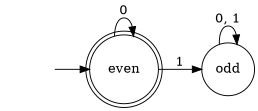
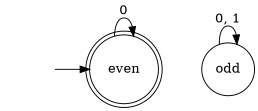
edge "even" -> "odd": removed, label "1"
